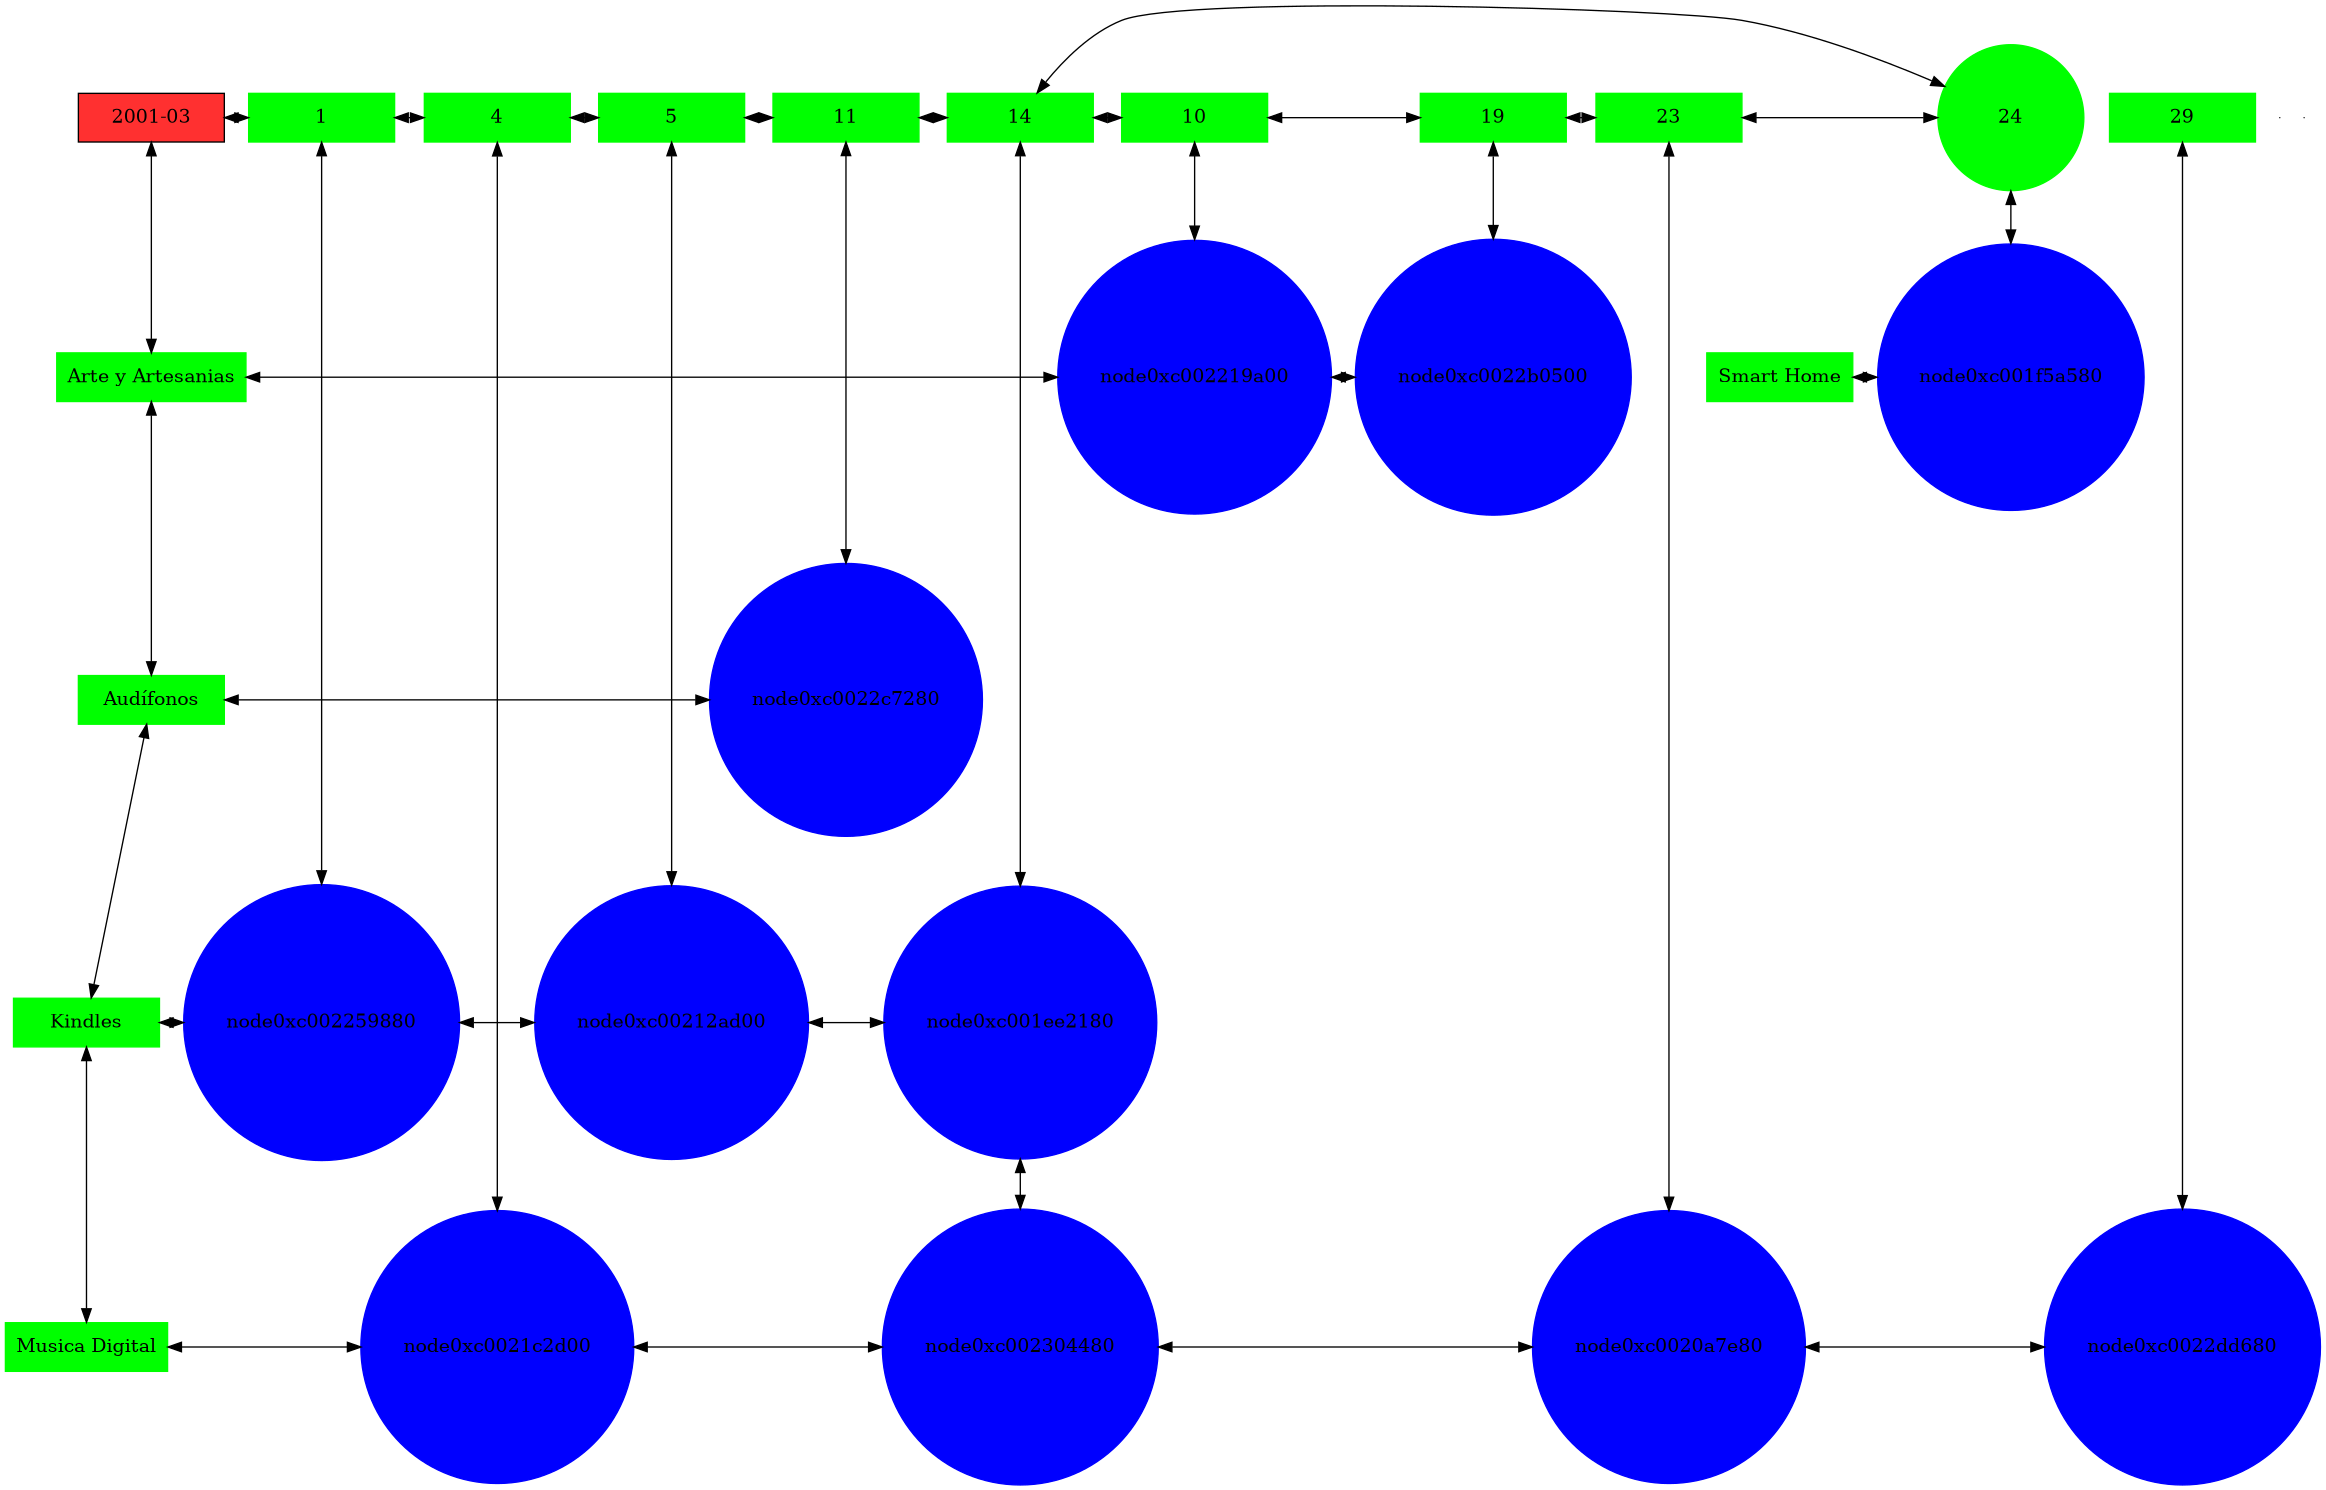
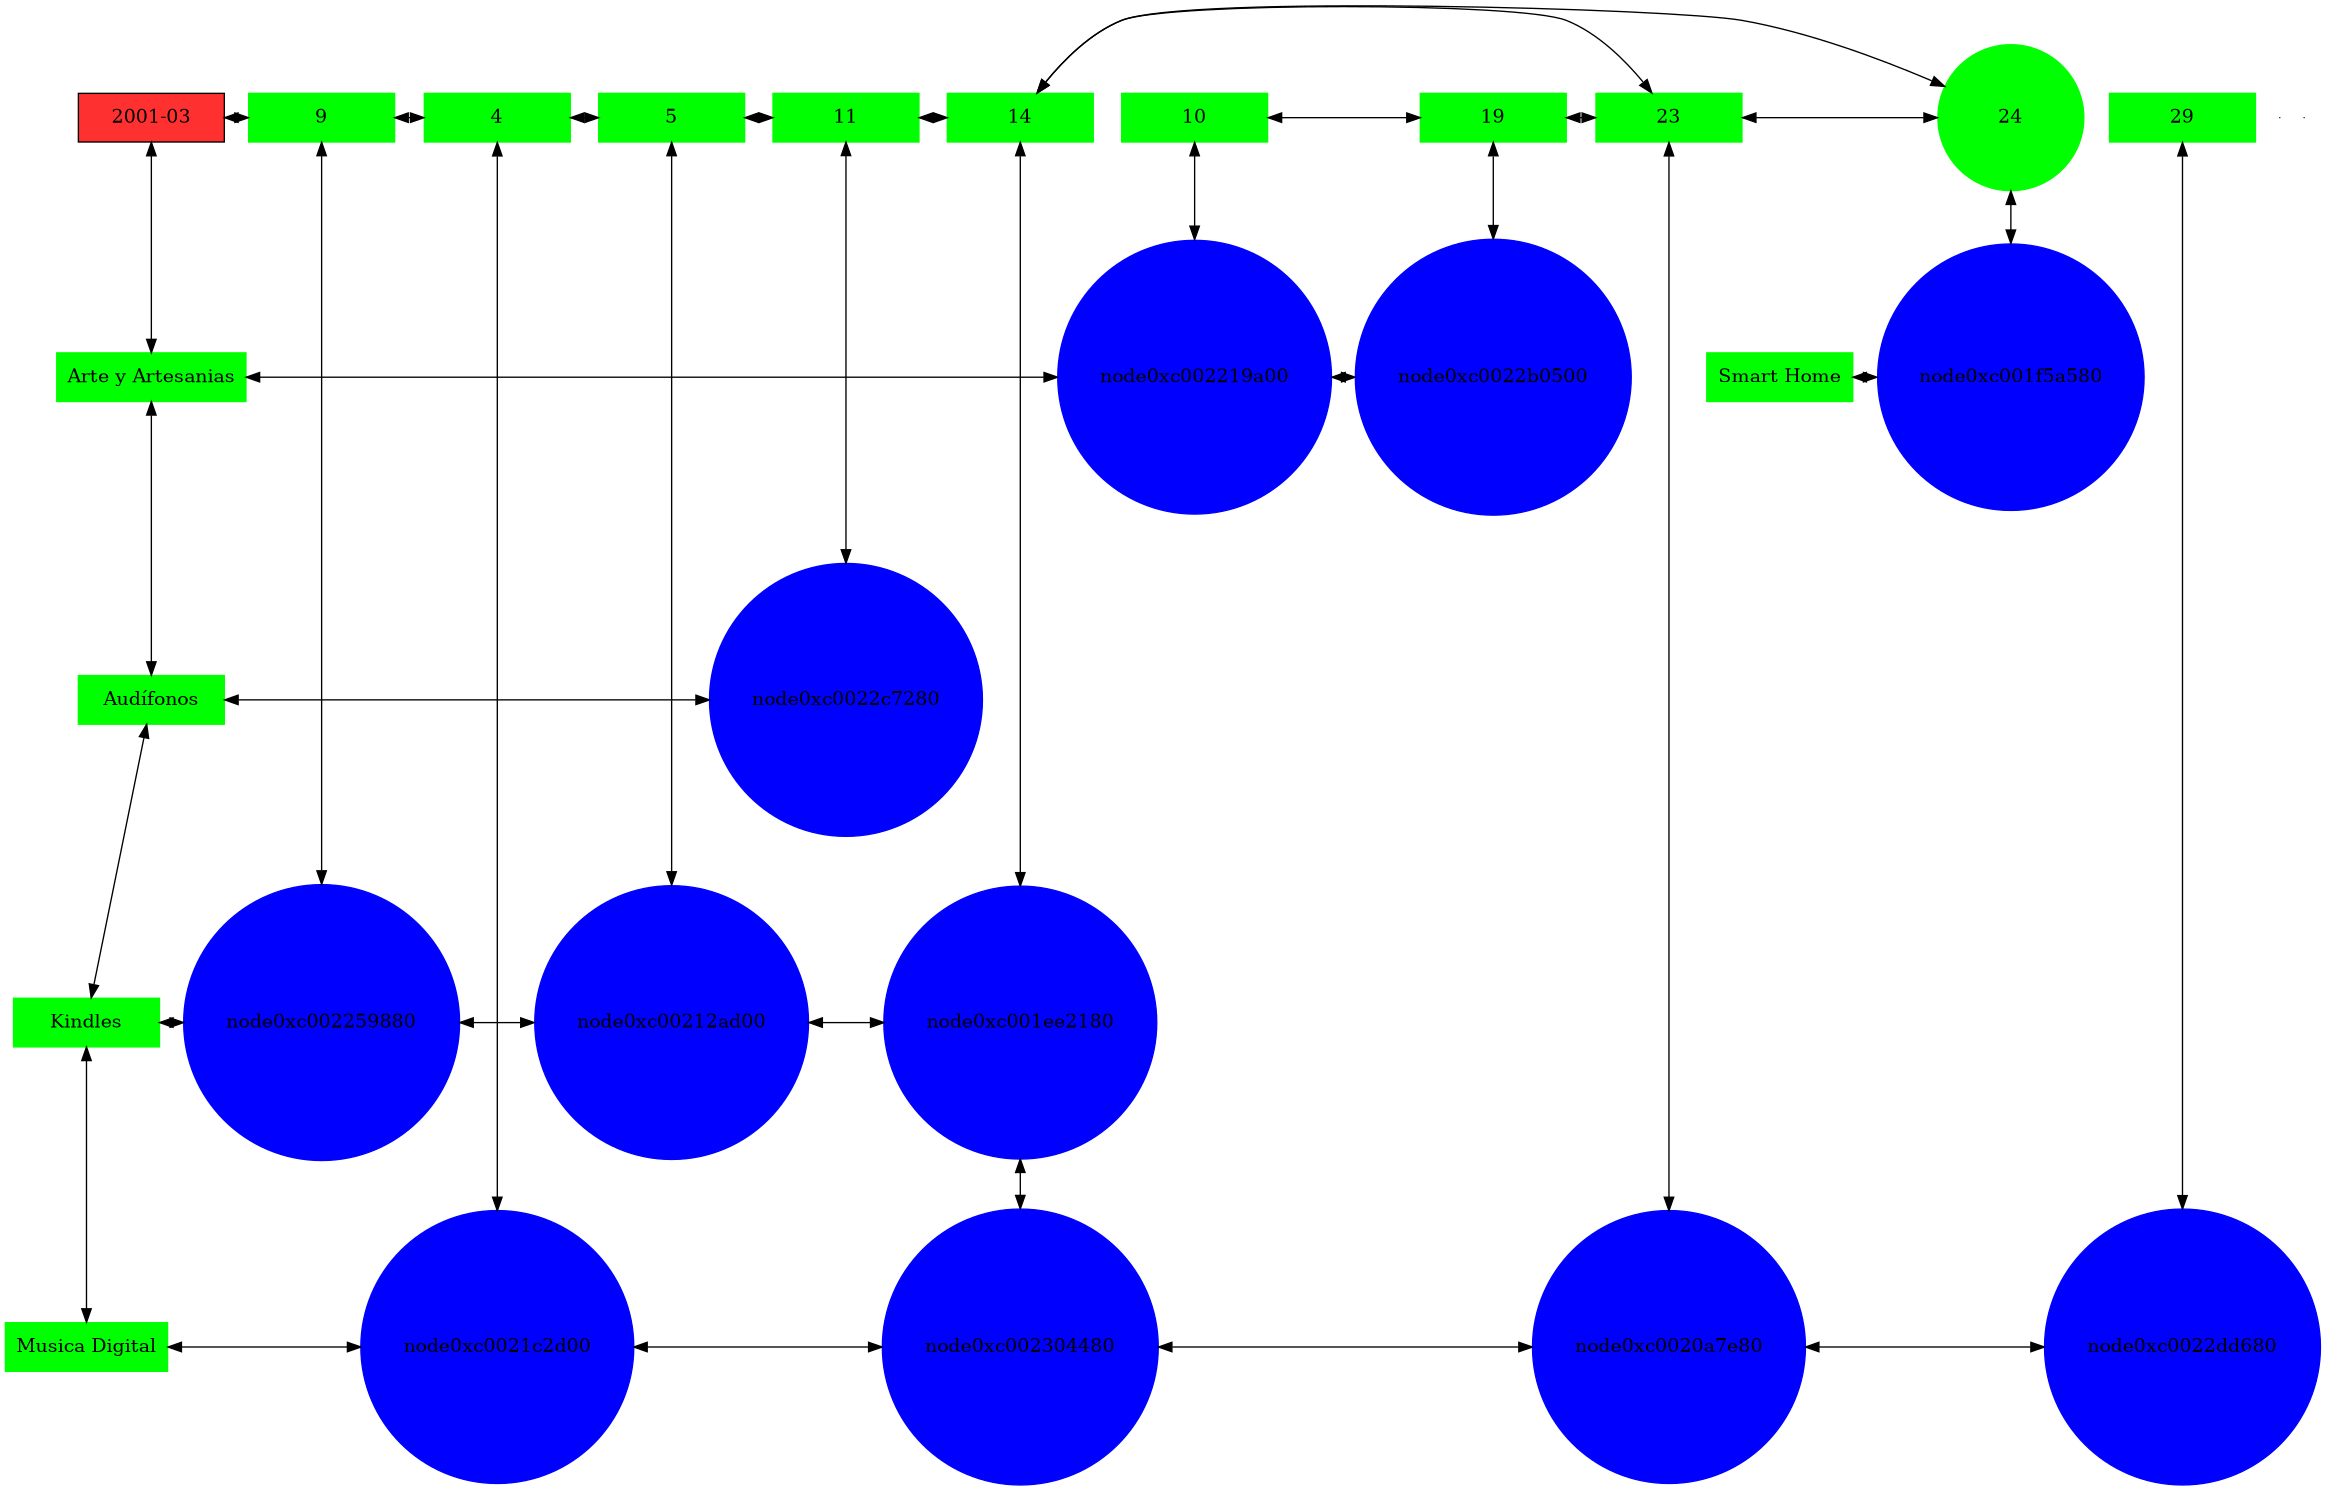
node "1": label "1" -> "9"
edge "14" -- "10": now "14" -- "23"
